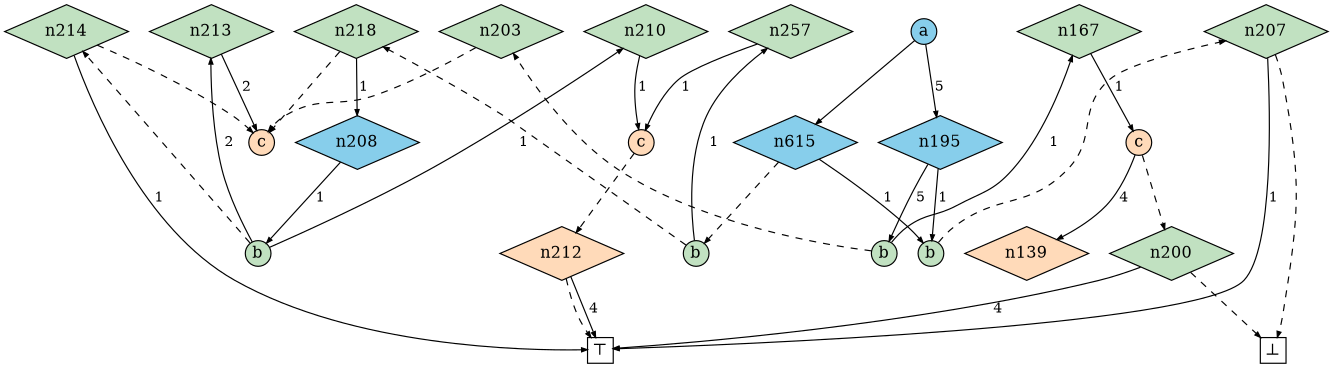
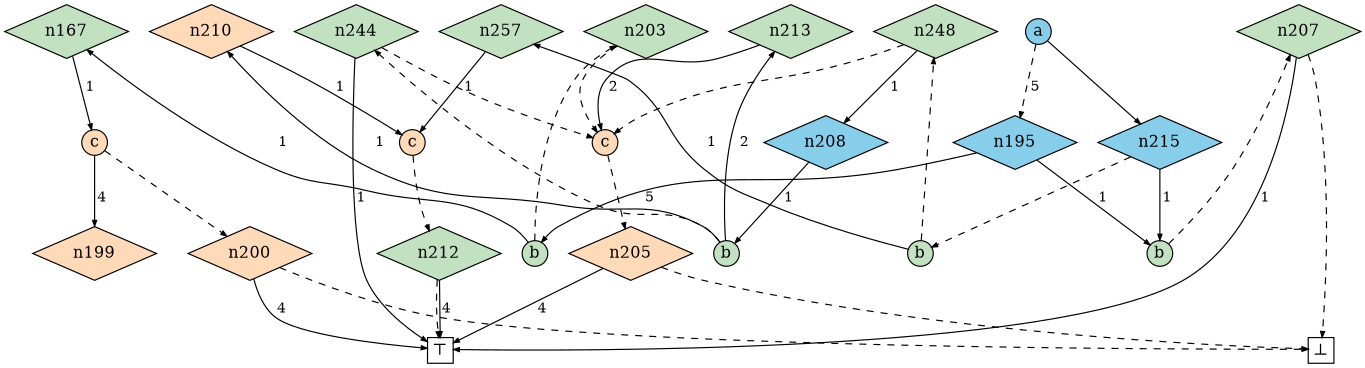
node "n214": label "n214" -> "n244"
node "n218": label "n218" -> "n248"
node "n210": fillcolor #c1e1c1 -> peachpuff
edge "a" -> "n195": style solid -> dashed
node "n615": label "n615" -> "n215"
node "n212": fillcolor peachpuff -> #c1e1c1
node "n205": added
node "n139": label "n139" -> "n199"
node "n200": fillcolor #c1e1c1 -> peachpuff
